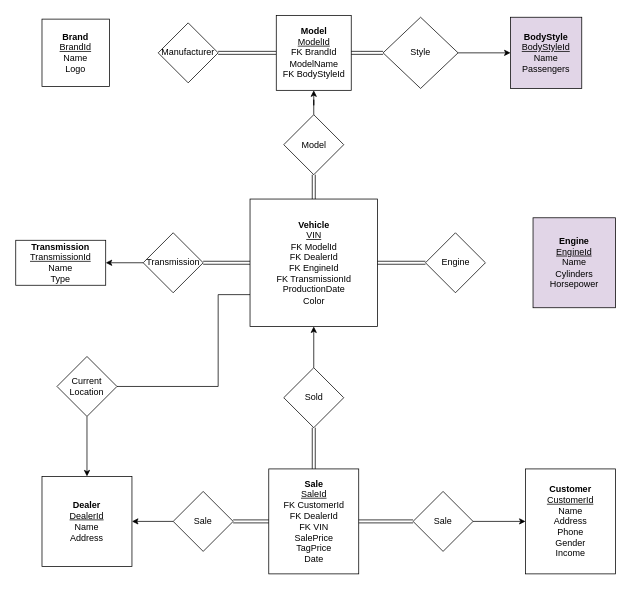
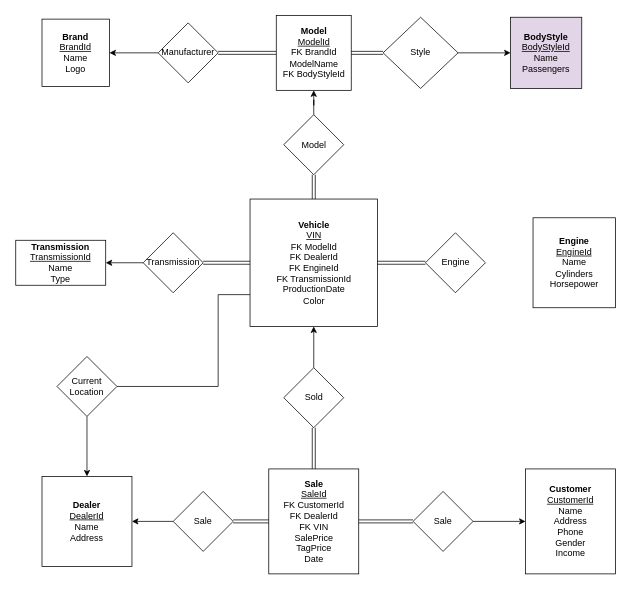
edge "Manufacturer" -> "Brand BrandId Name Logo": added
node "Engine EngineId Name Cylinders Horsepower": fillcolor #e1d5e7 -> #ffffff
